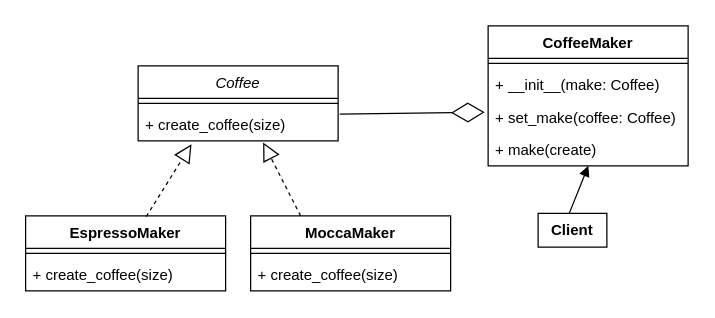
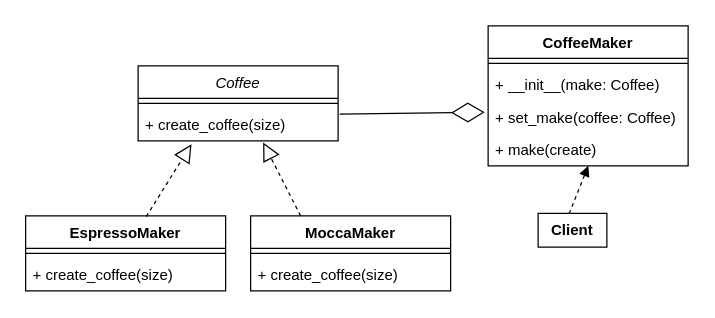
edge "Client" -> "+ make(create)": style solid -> dashed
